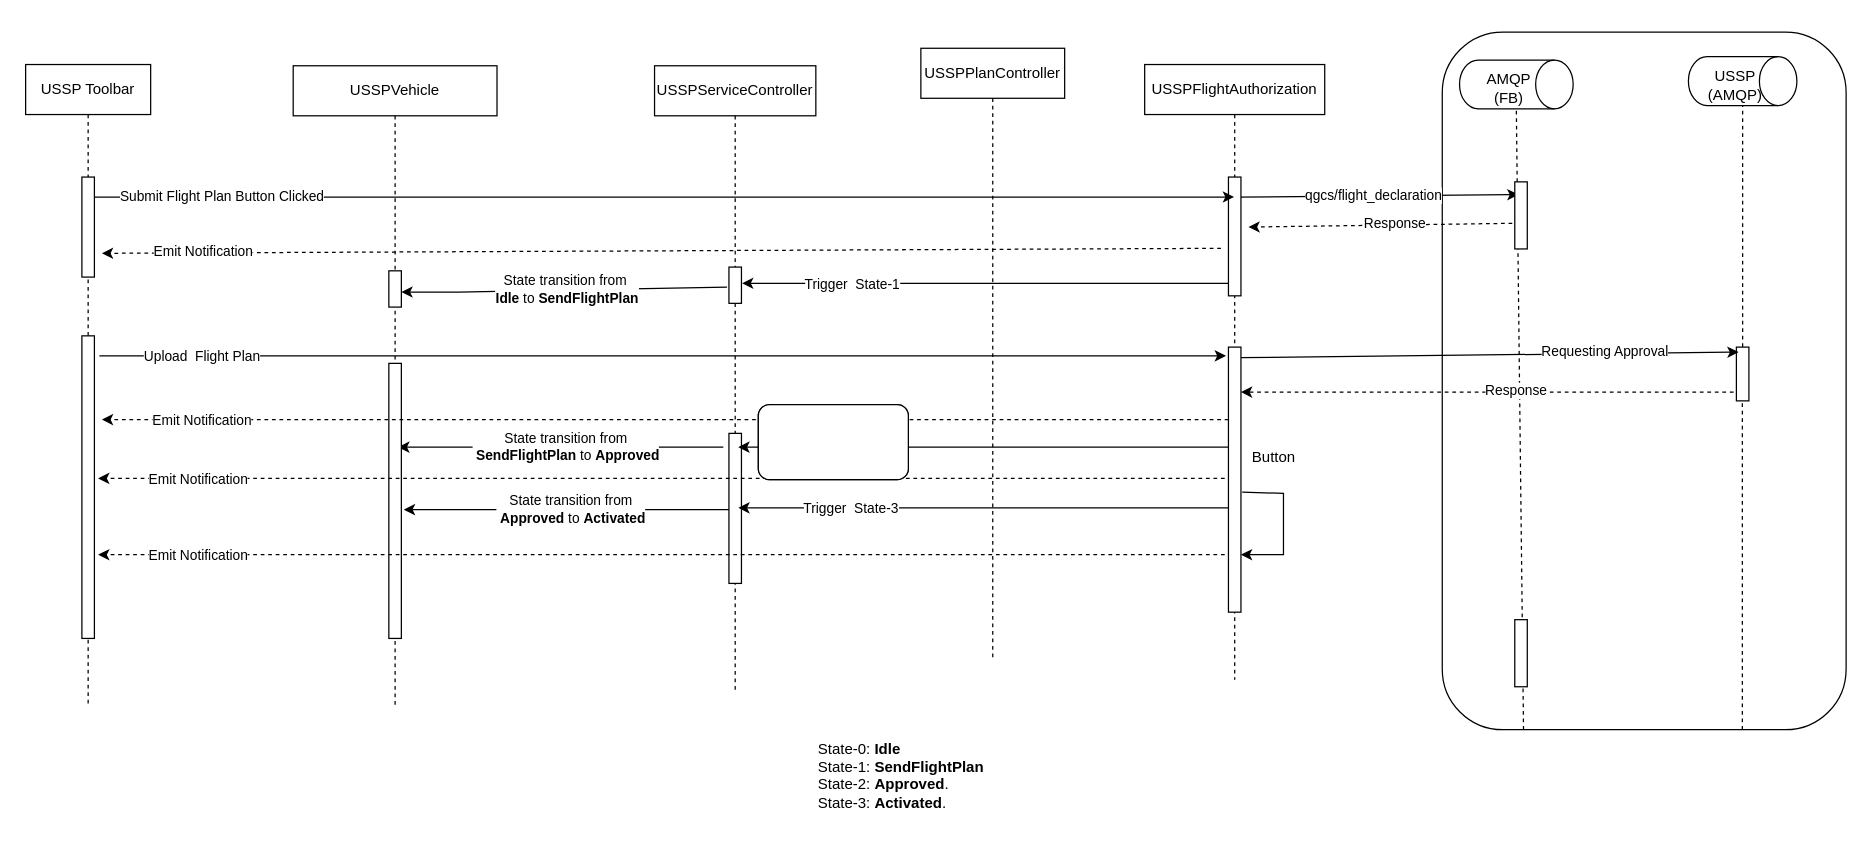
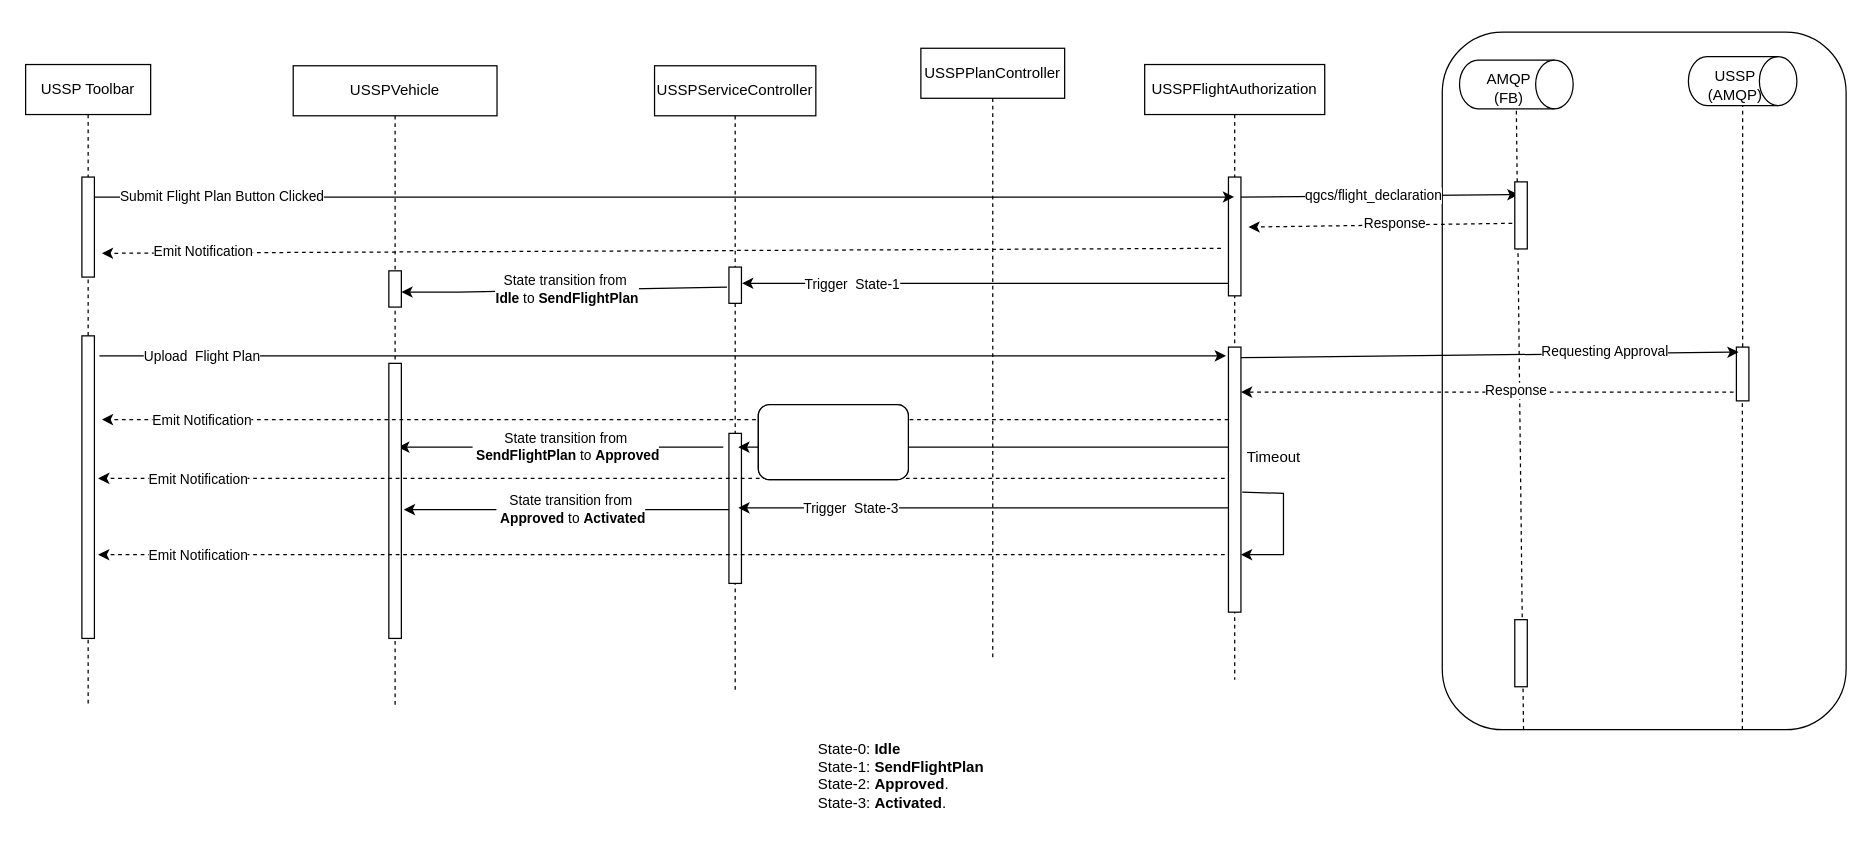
node "Button": label "Button" -> "Timeout"
